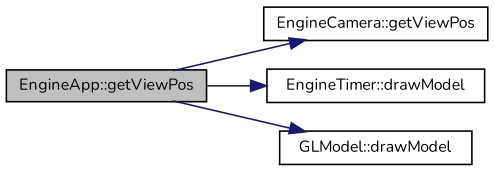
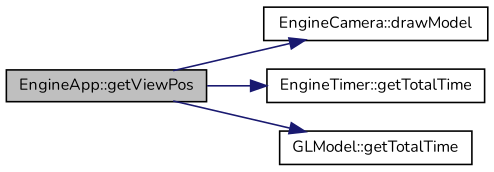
node "EngineCamera::getViewPos": label "EngineCamera::getViewPos" -> "EngineCamera::drawModel"
node "EngineTimer::drawModel": label "EngineTimer::drawModel" -> "EngineTimer::getTotalTime"
node "GLModel::drawModel": label "GLModel::drawModel" -> "GLModel::getTotalTime"
